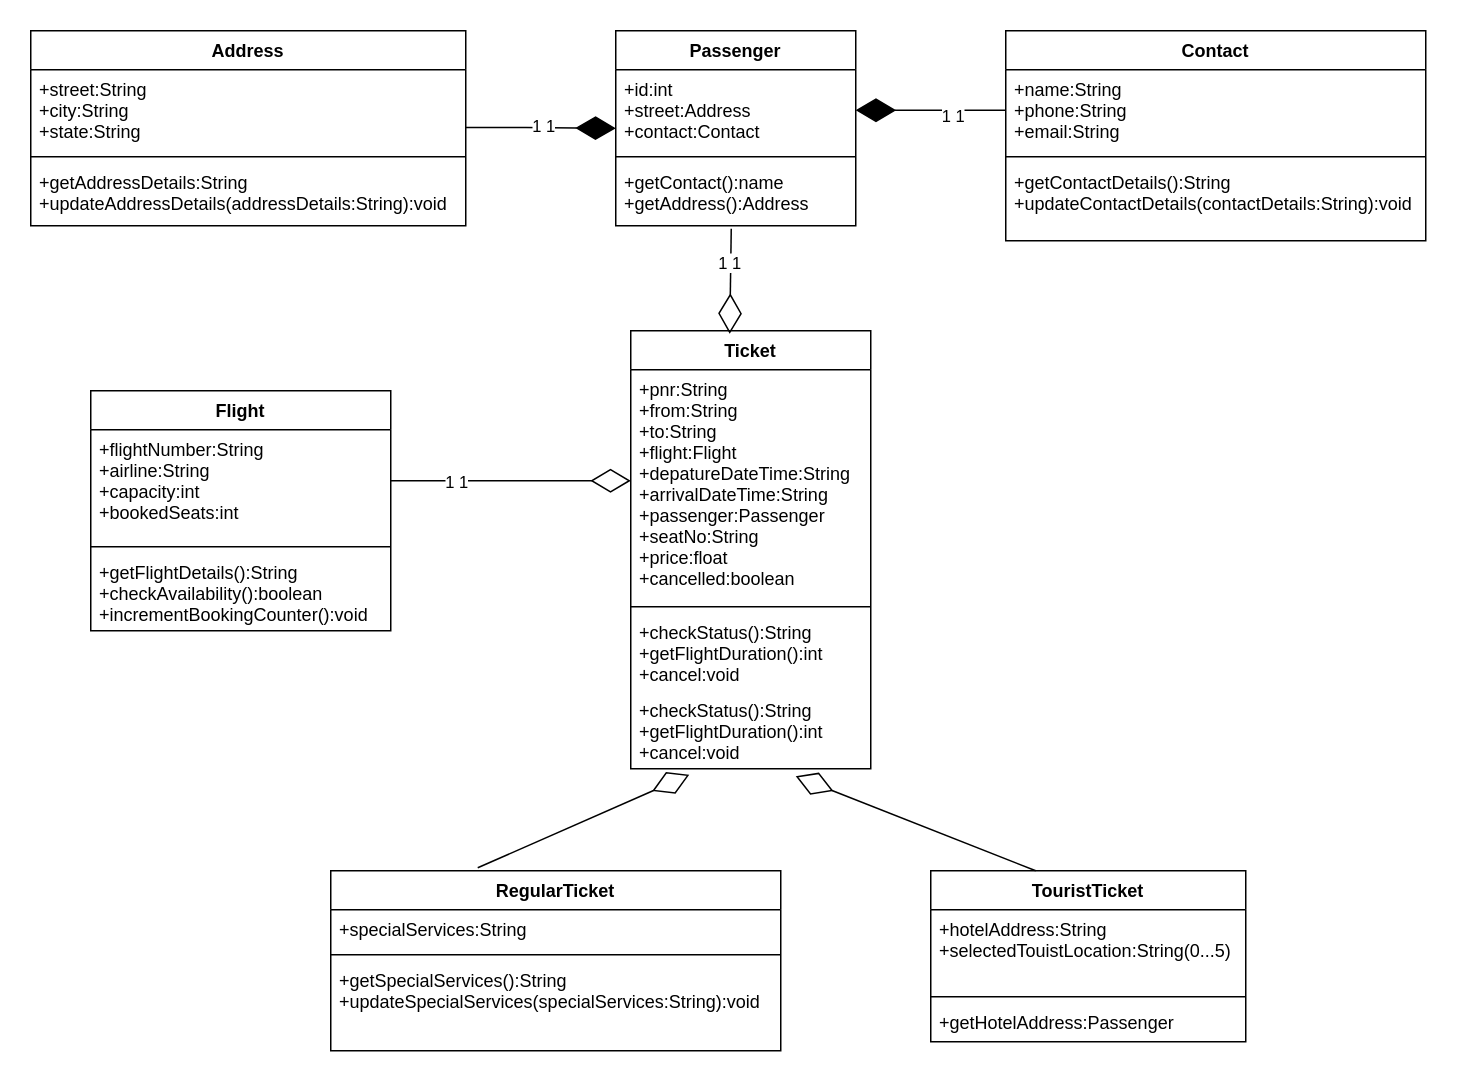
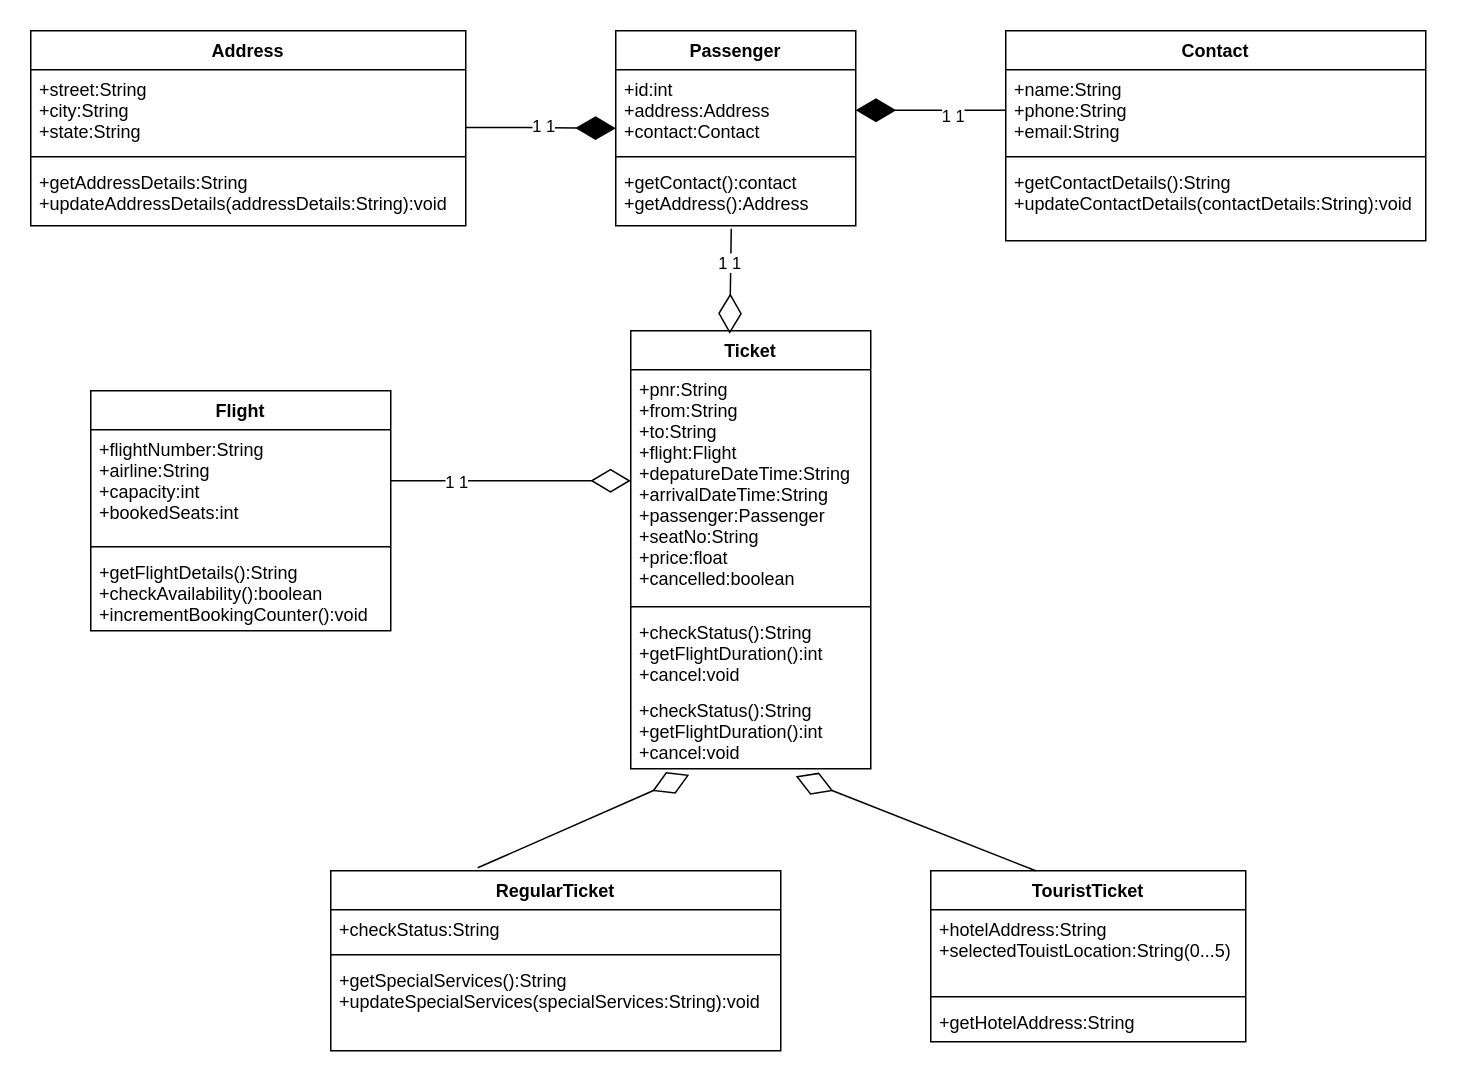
node "+id:int +street:Address +contact:Contact": label "+id:int +street:Address +contact:Contact" -> "+id:int +address:Address +contact:Contact"
node "+getContact():name +getAddress():Address": label "+getContact():name +getAddress():Address" -> "+getContact():contact +getAddress():Address"
node "+specialServices:String": label "+specialServices:String" -> "+checkStatus:String"
node "+getHotelAddress:Passenger": label "+getHotelAddress:Passenger" -> "+getHotelAddress:String"
